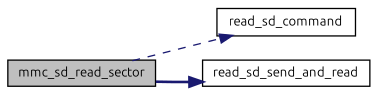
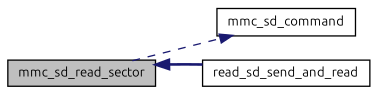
node "read_sd_command": label "read_sd_command" -> "mmc_sd_command"
edge "mmc_sd_read_sector" -> "read_sd_send_and_read": reversed
